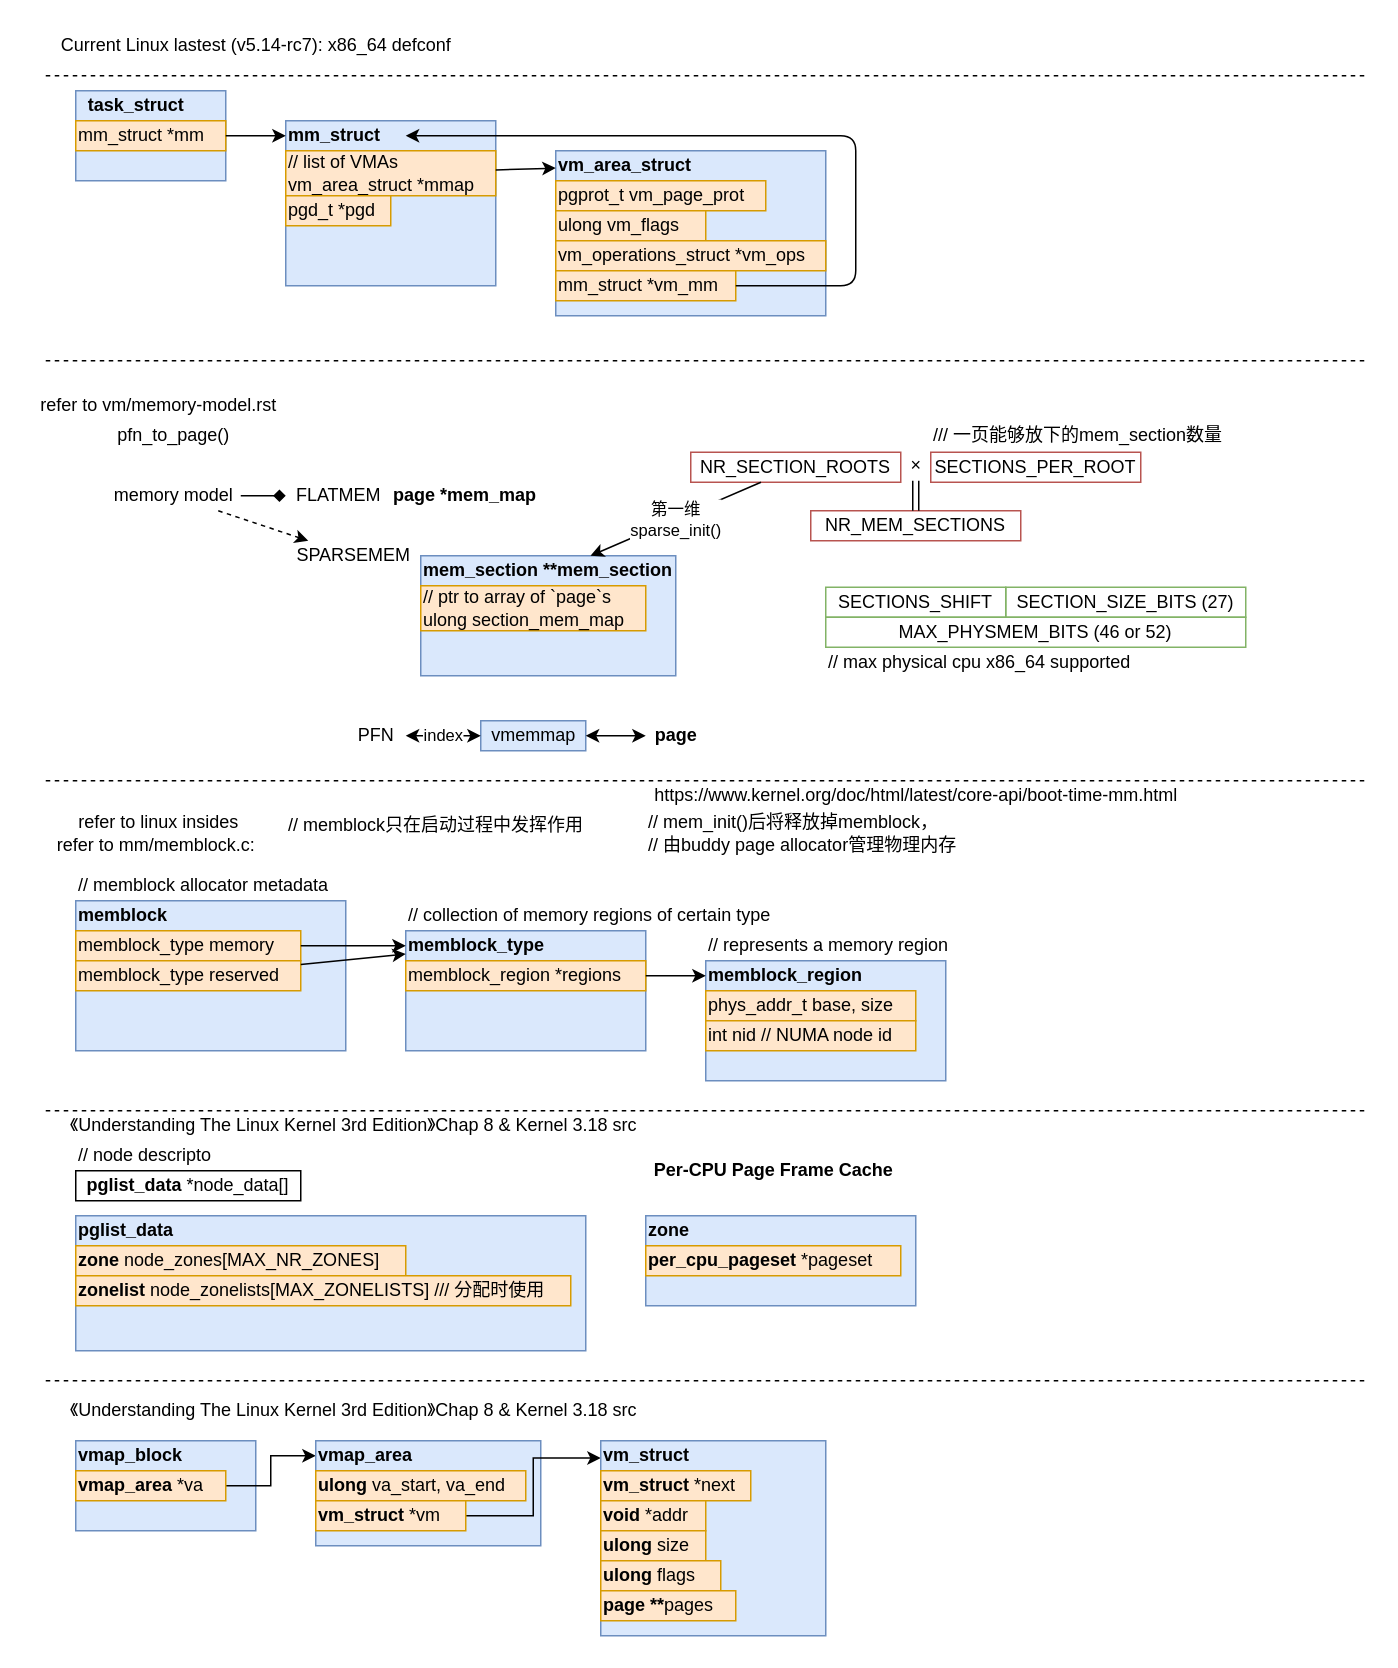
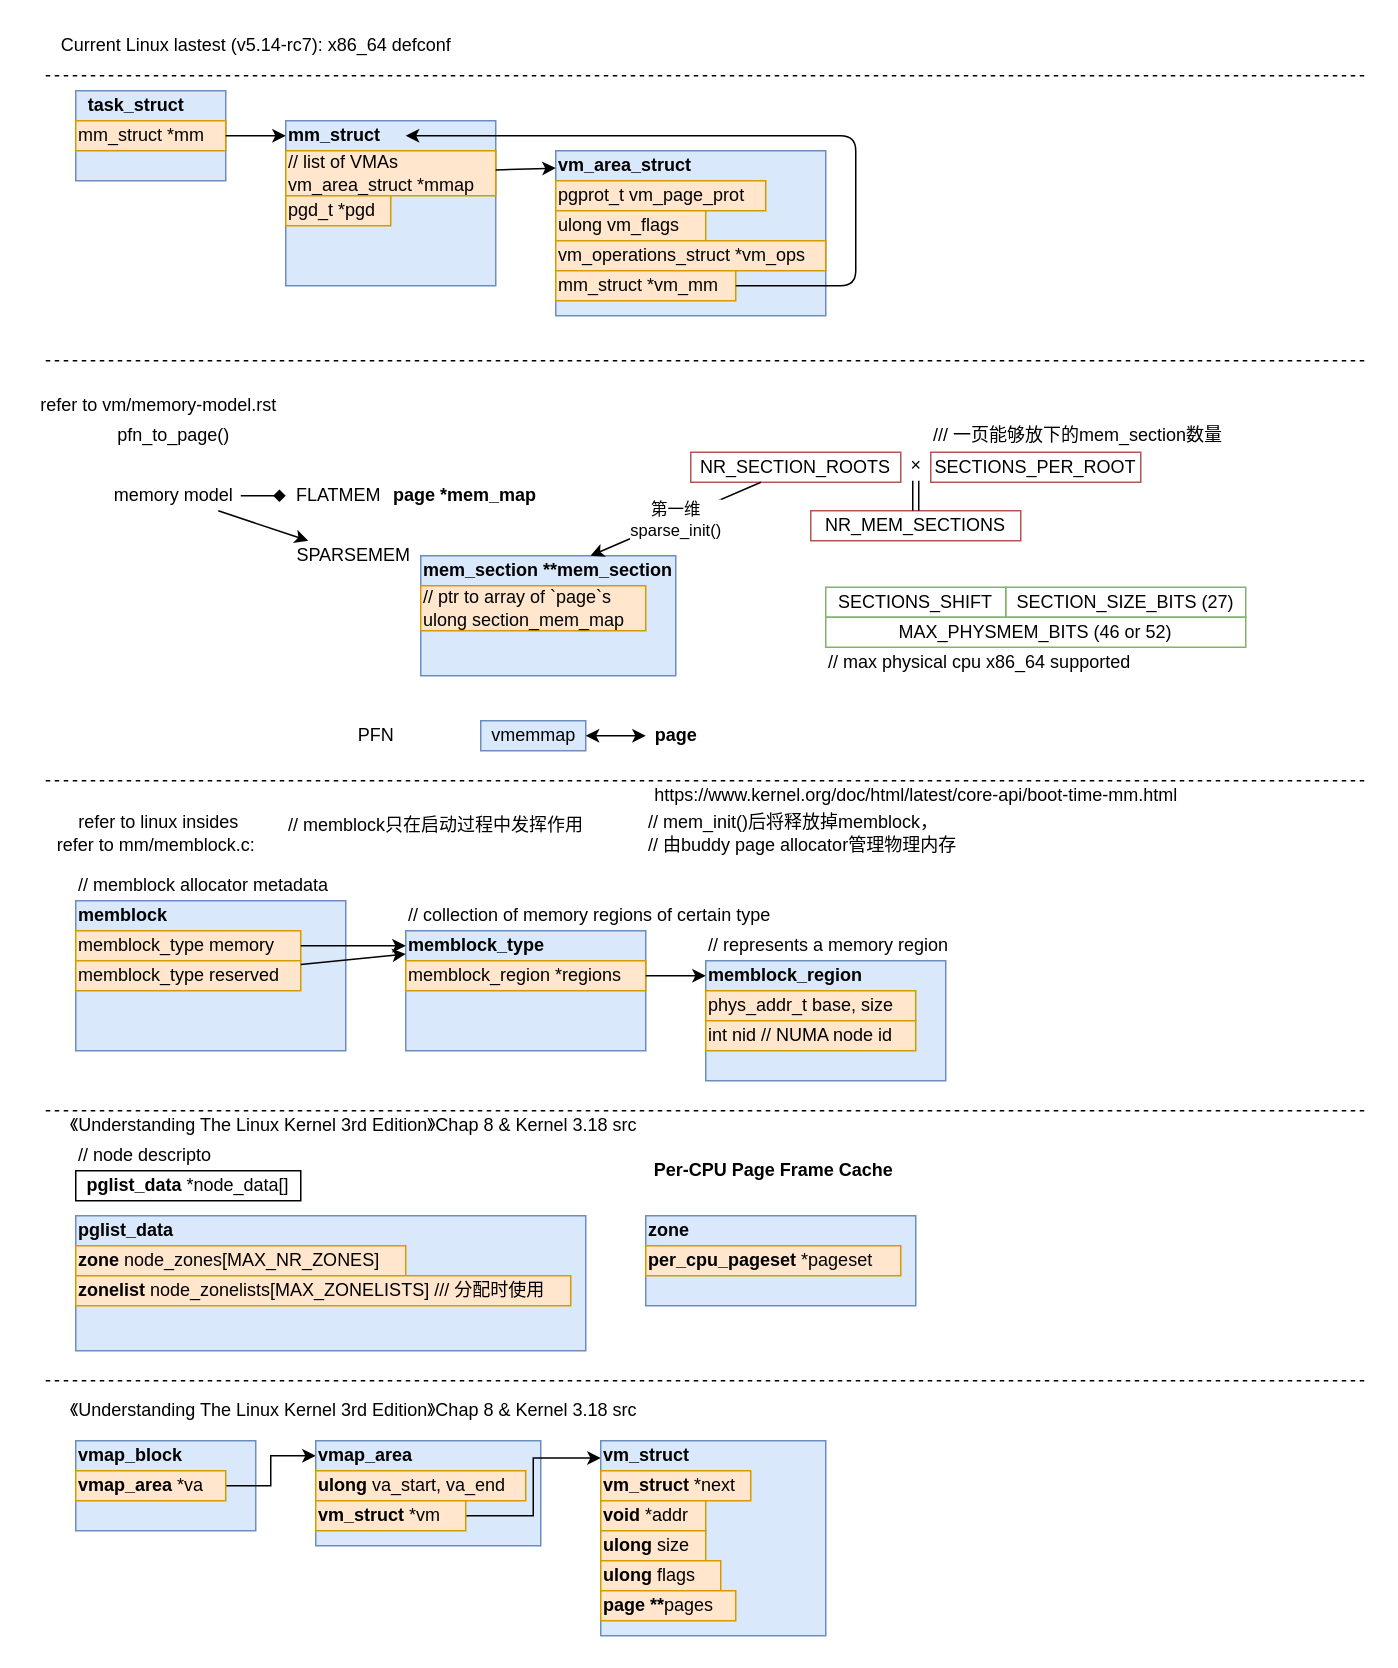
edge "memory model" -> "SPARSEMEM": style dashed -> solid
edge "PFN" -- "vmemmap": removed, label "index"
